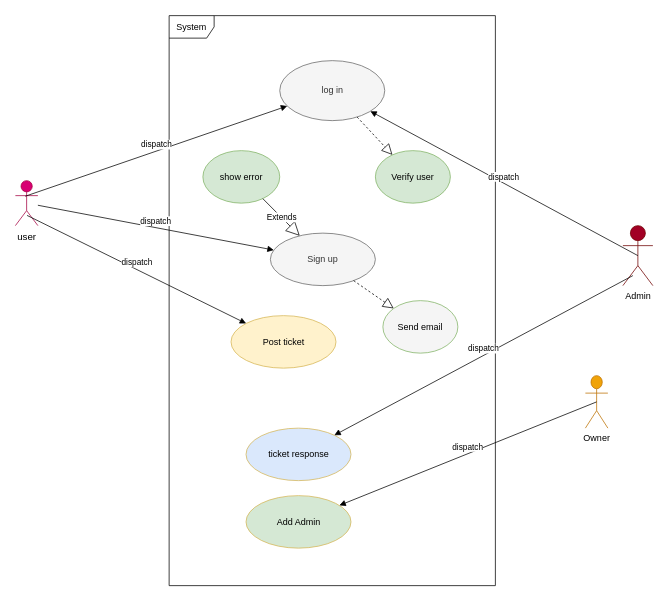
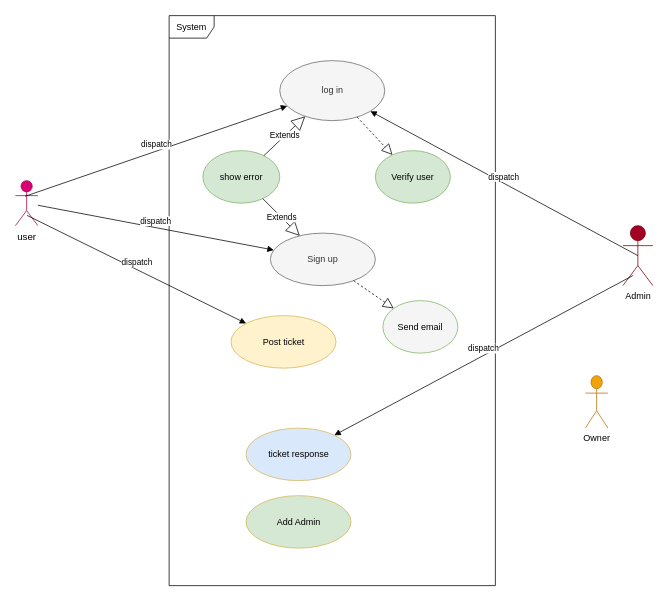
edge "show error" -> "log in": added, label "Extends"
edge "Owner" -> "Add Admin": removed, label "dispatch"
